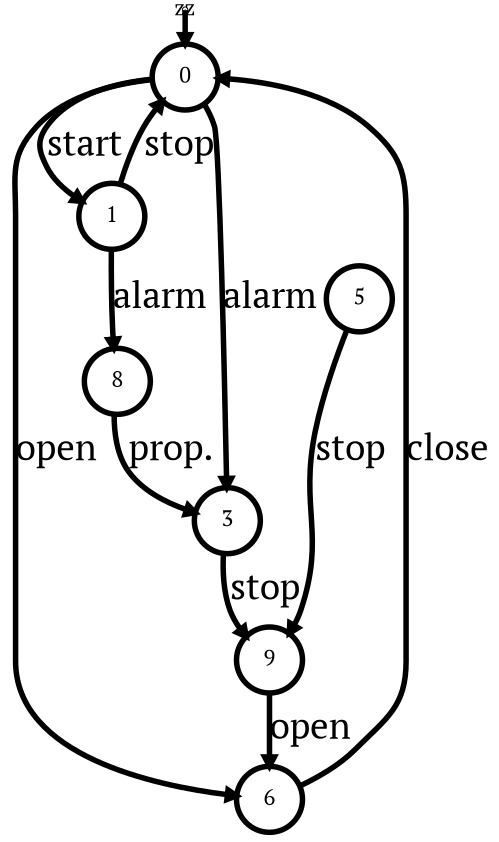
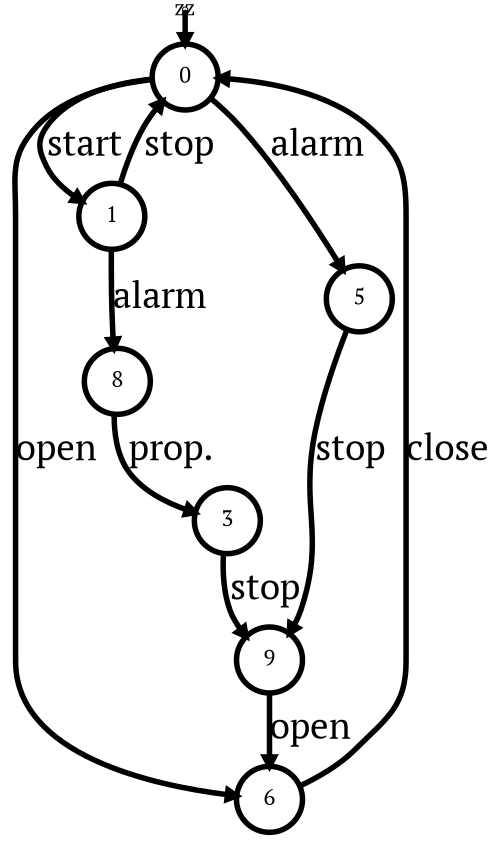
edge "0" -> "3": now "0" -> "5"
